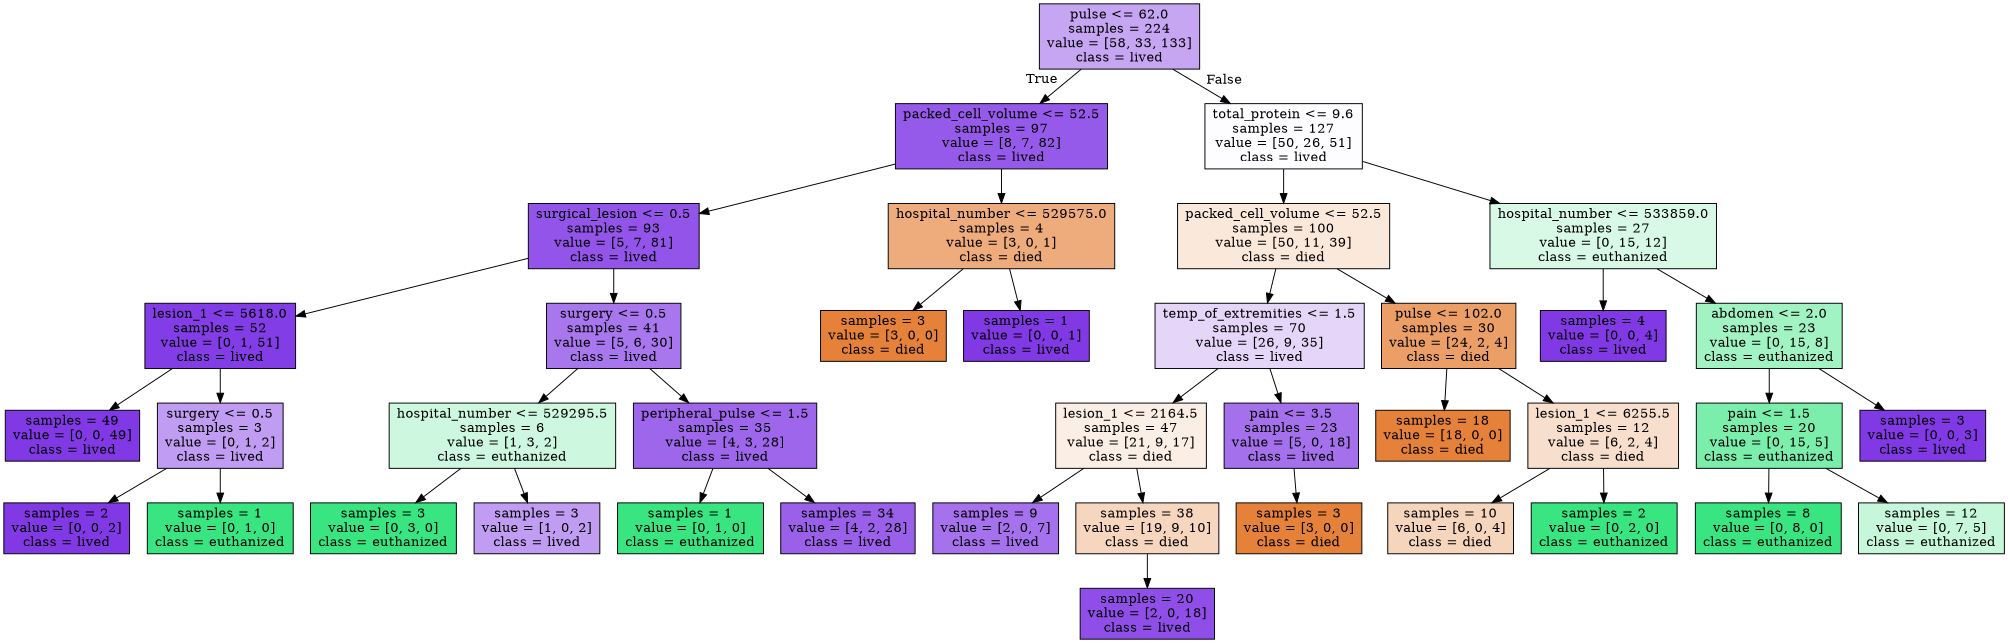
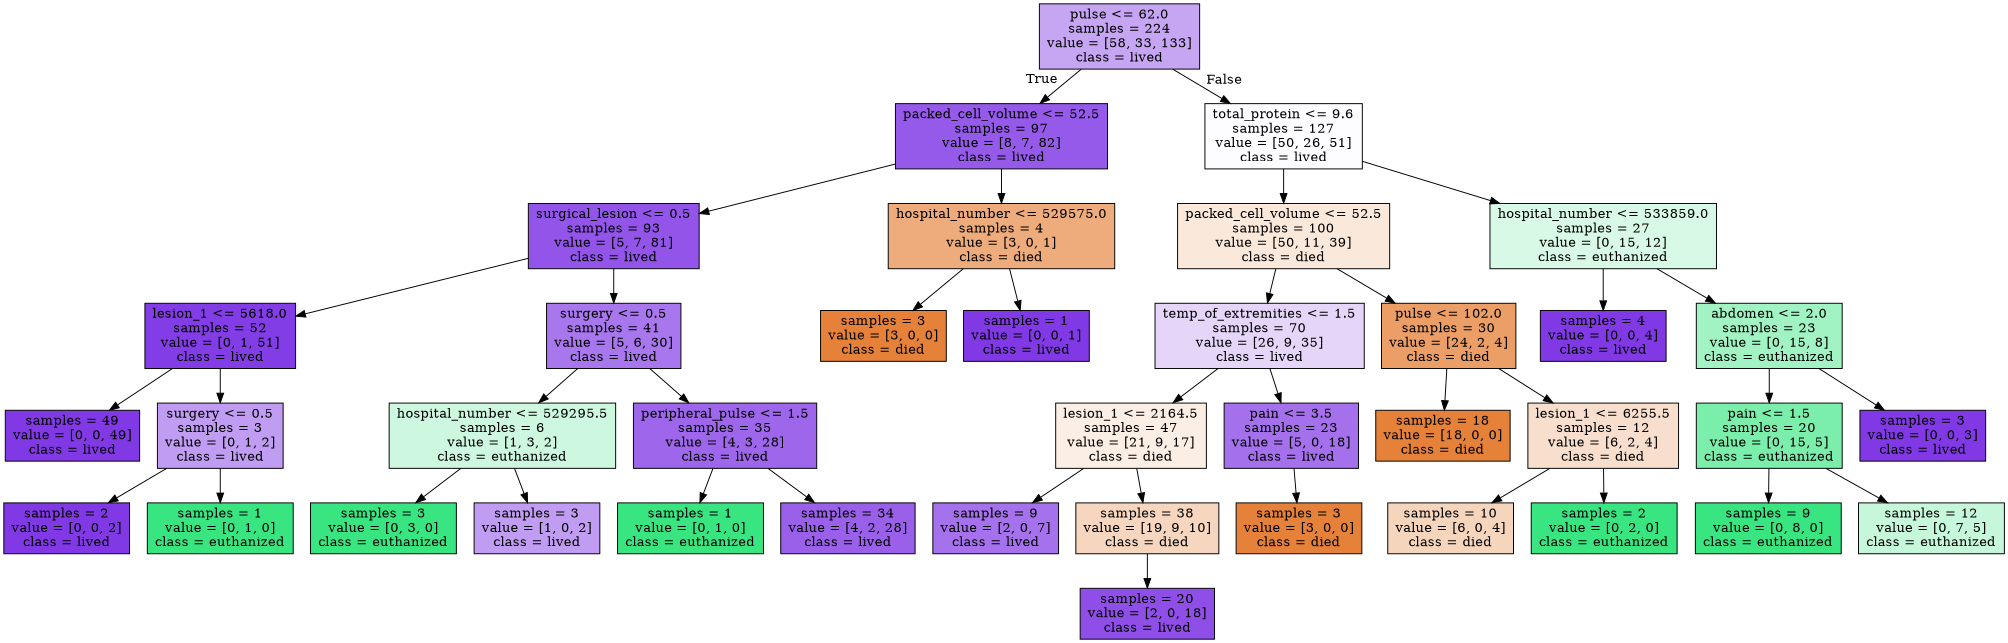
node "samples = 8 value = [0, 8, 0] class = euthanized": label "samples = 8 value = [0, 8, 0] class = euthanized" -> "samples = 9 value = [0, 8, 0] class = euthanized"
